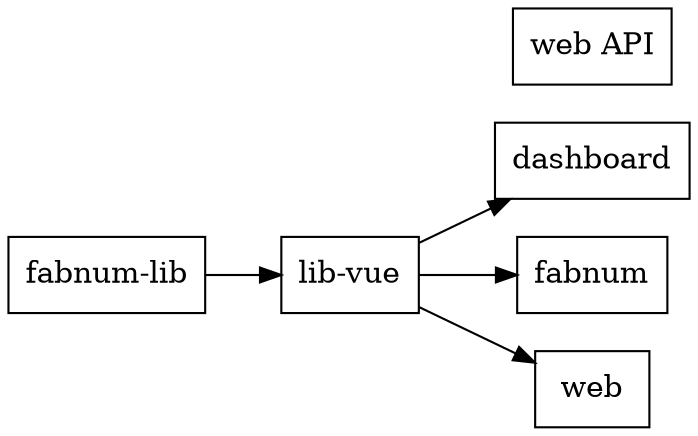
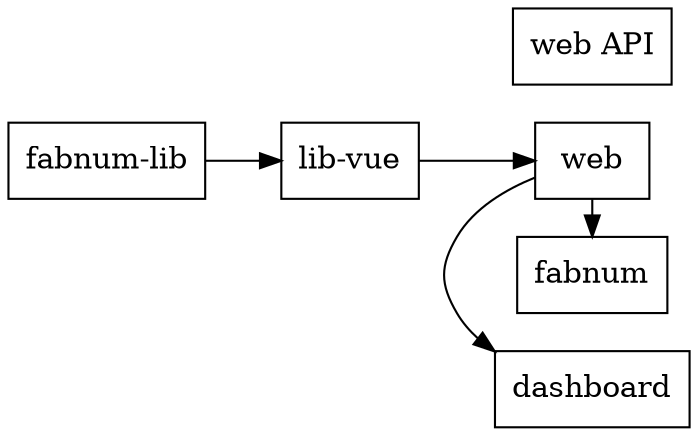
edge "lib-vue" -> "dashboard": now "web" -> "dashboard"
edge "lib-vue" -> "fabnum": now "web" -> "fabnum"
